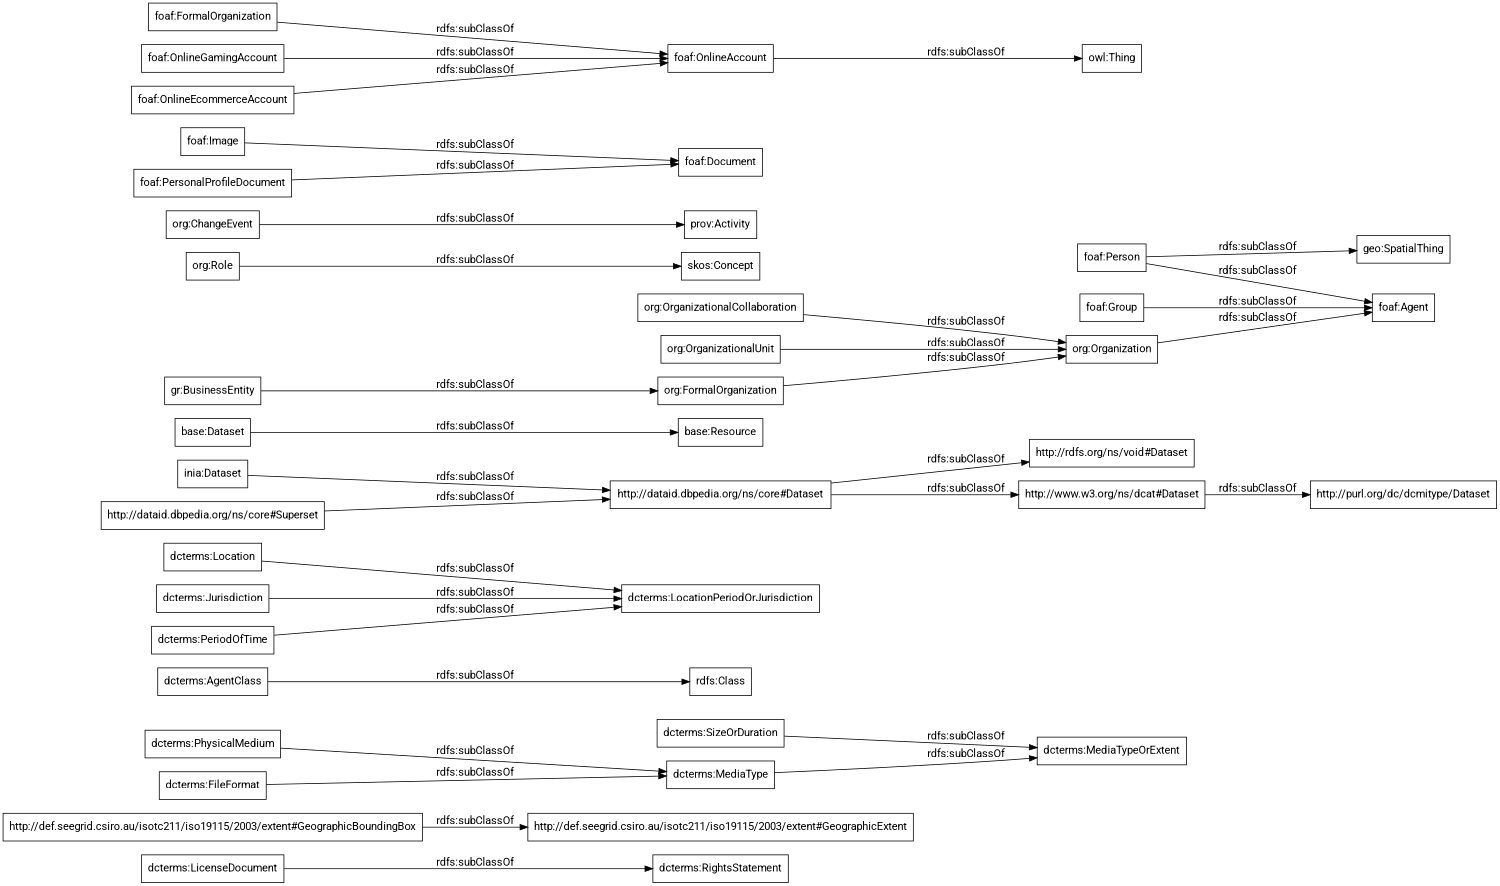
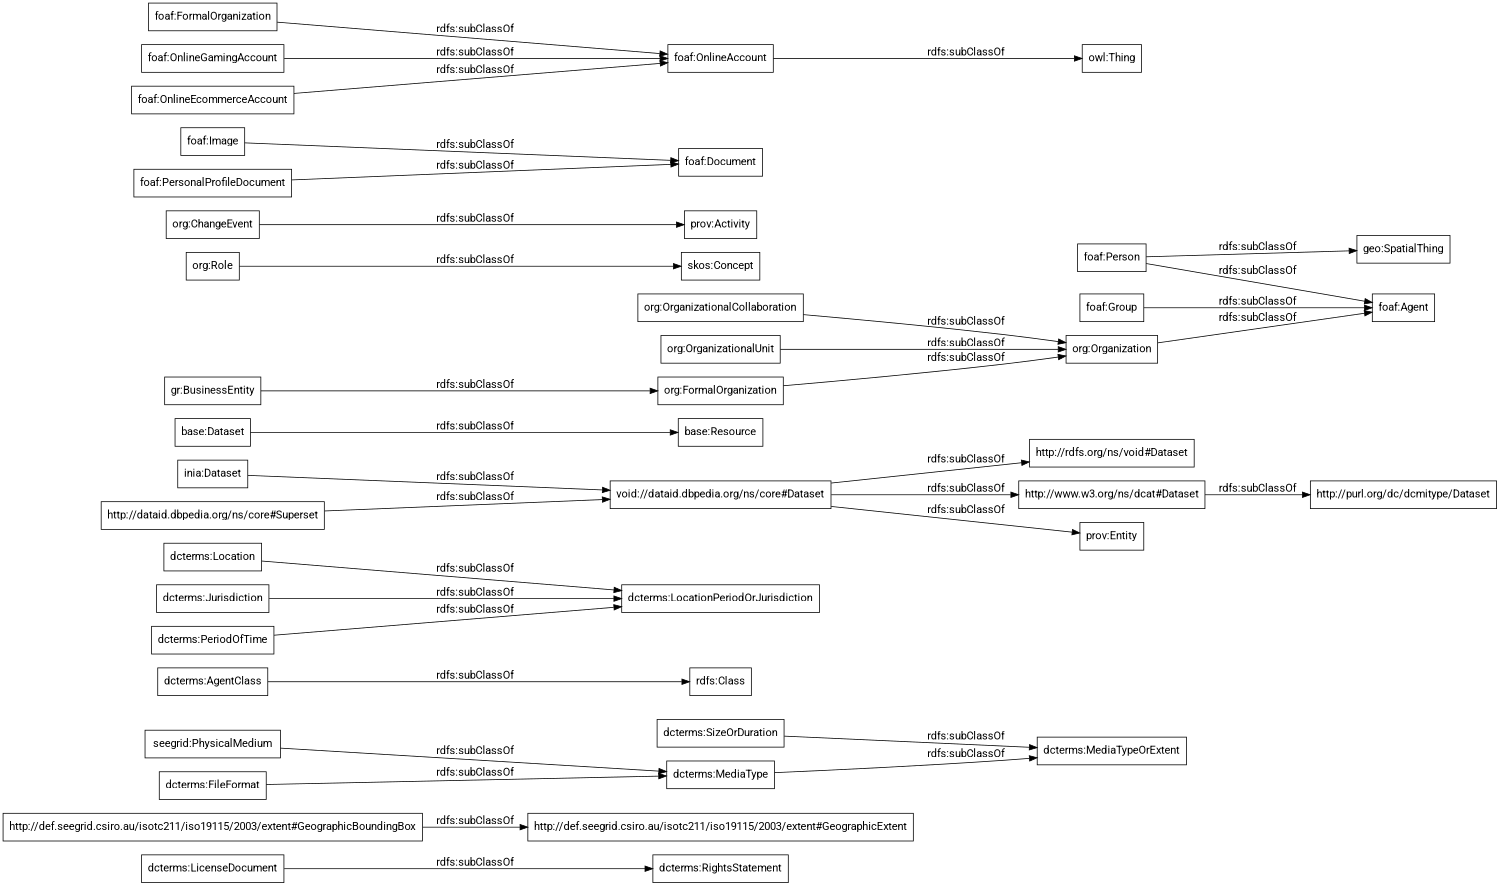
node "http://dataid.dbpedia.org/ns/core#Dataset": label "http://dataid.dbpedia.org/ns/core#Dataset" -> "void://dataid.dbpedia.org/ns/core#Dataset"
node "prov:Entity": added
node "dcterms:PhysicalMedium": label "dcterms:PhysicalMedium" -> "seegrid:PhysicalMedium"
